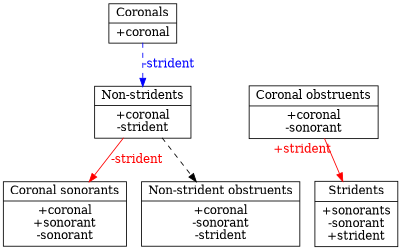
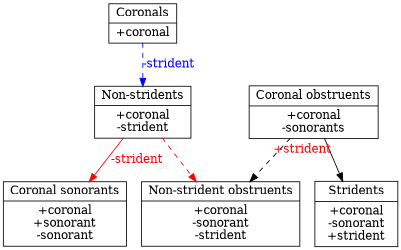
node "Coronal obstruents": text "-sonorant" -> "-sonorants"
edge "Non-stridents" -> "Non-strident obstruents": color black -> red
edge "Coronal obstruents" -> "Stridents": color red -> black
edge "Coronal obstruents" -> "Non-strident obstruents": added
node "Stridents": text "+sonorants" -> "+coronal"
